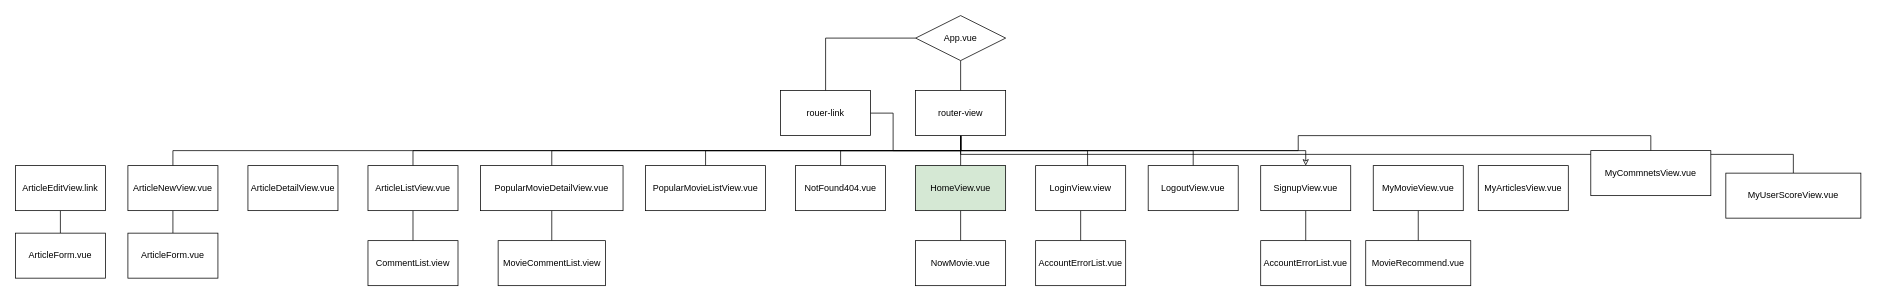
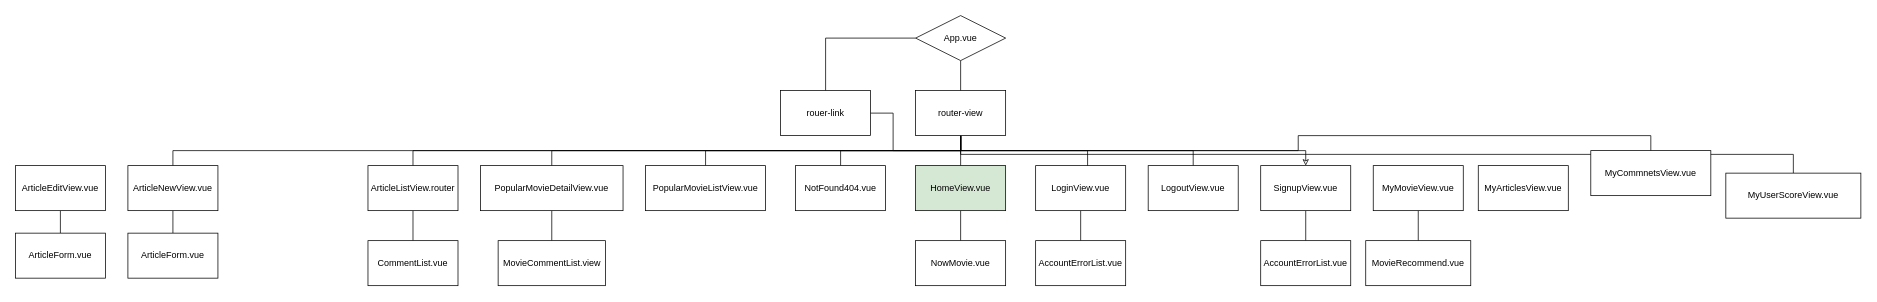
node "ArticleEditView.link": label "ArticleEditView.link" -> "ArticleEditView.vue"
node "ArticleDetailView.vue": removed
node "ArticleListView.vue": label "ArticleListView.vue" -> "ArticleListView.router"
node "LoginView.view": label "LoginView.view" -> "LoginView.vue"
node "CommentList.view": label "CommentList.view" -> "CommentList.vue"
